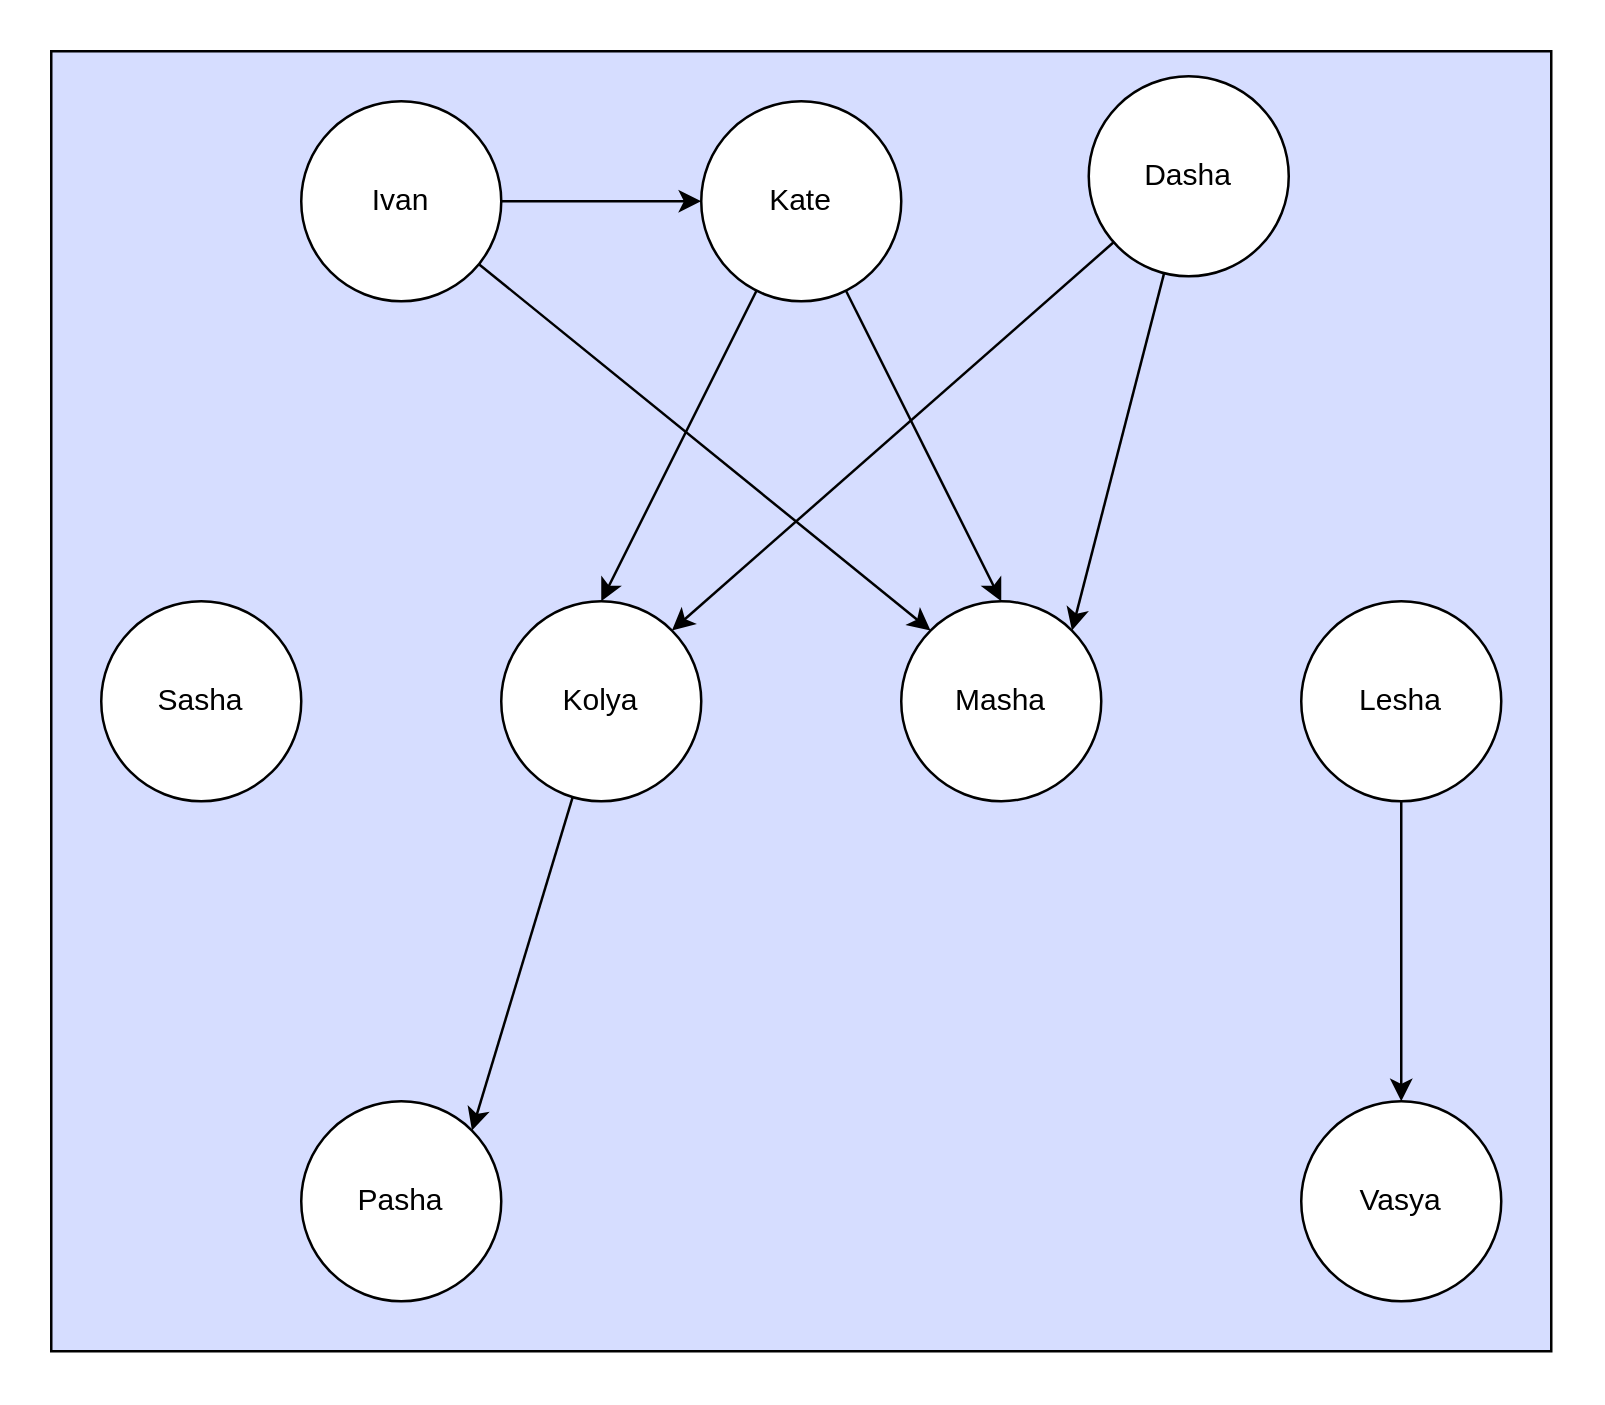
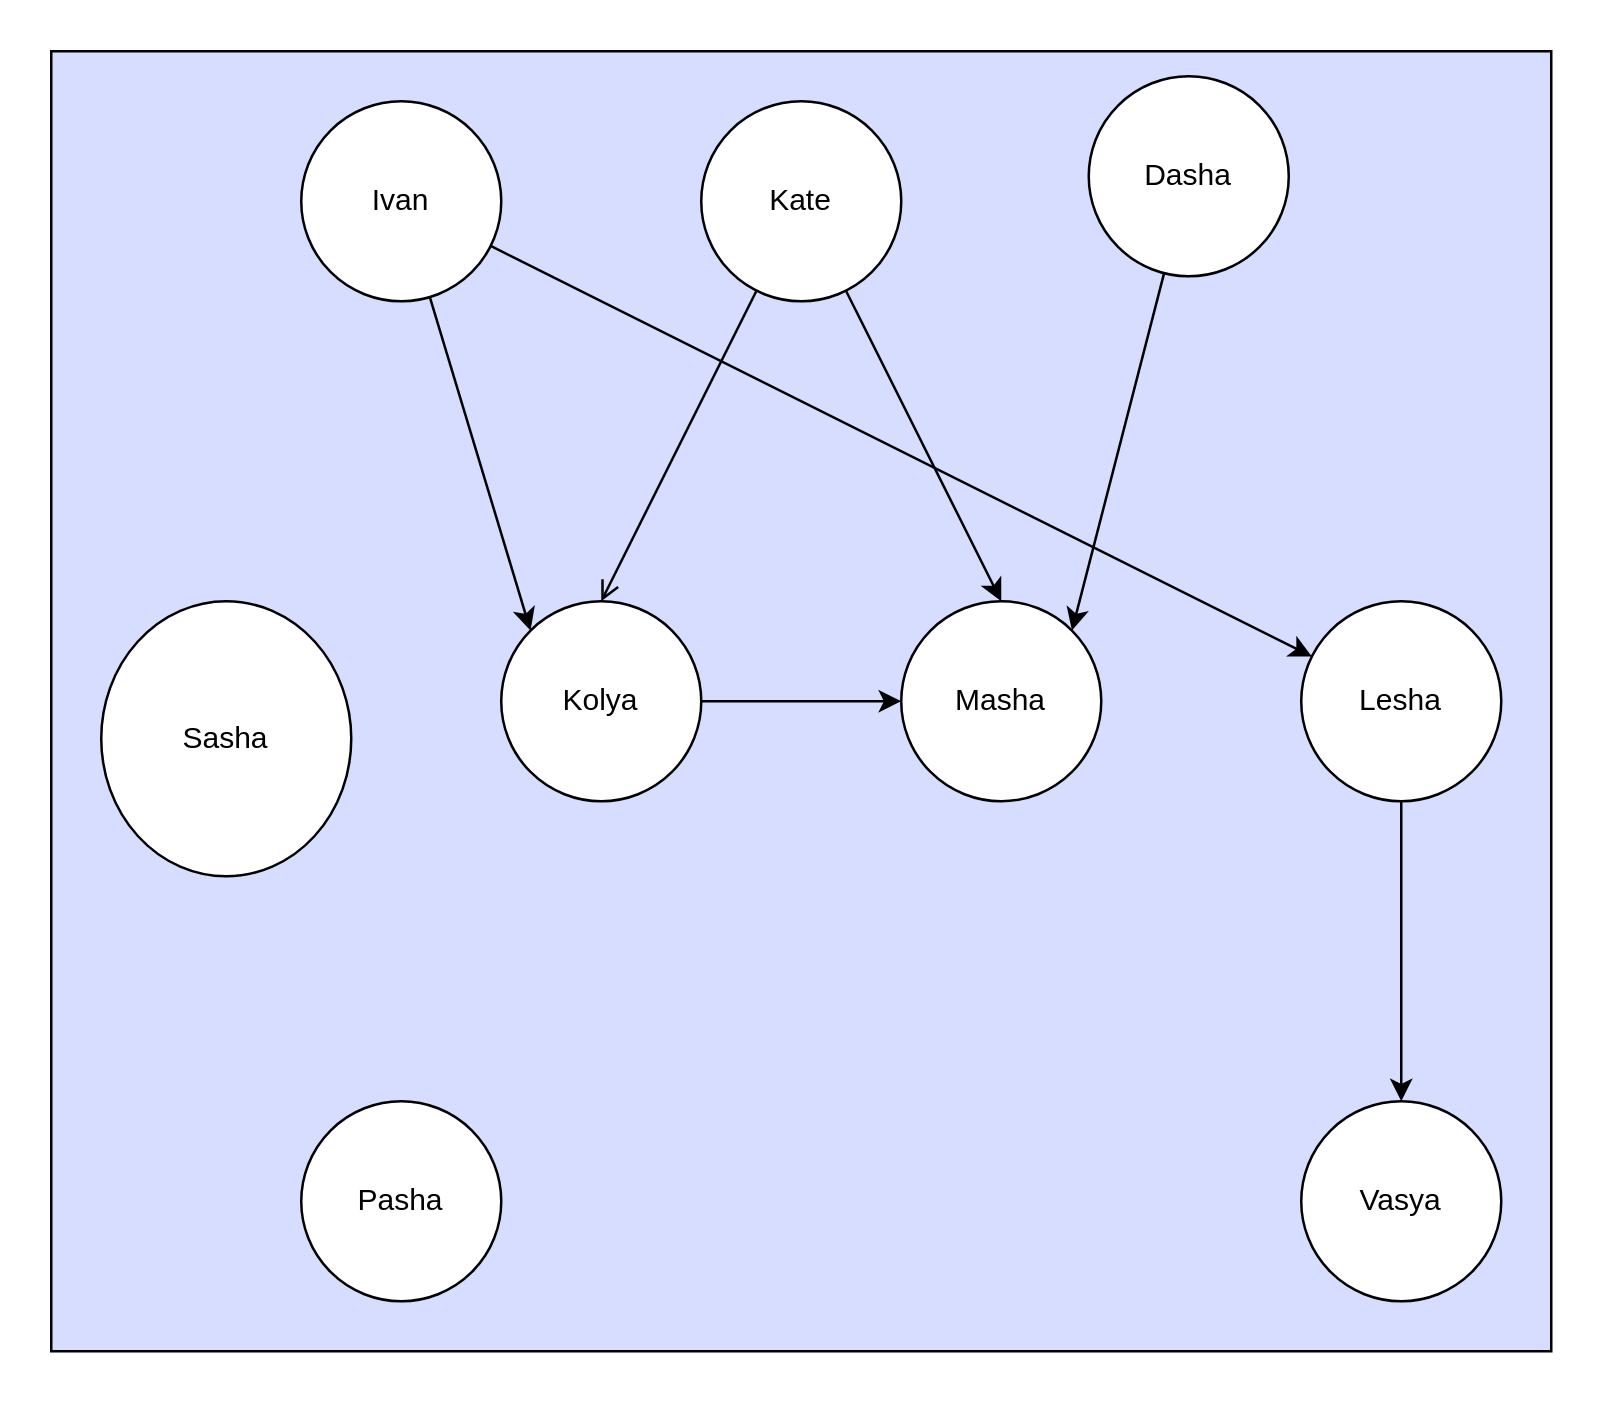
edge "Ivan" -> "Kate": now "Ivan" -> "Kolya"
edge "Dasha" -> "Kolya": removed
edge "Ivan" -> "Masha": now "Ivan" -> "Lesha"
edge "Kate" -> "Kolya": arrowhead classic -> open
node "Sasha": size 200x200 -> 250x275
edge "Kolya" -> "Pasha": now "Kolya" -> "Masha"
